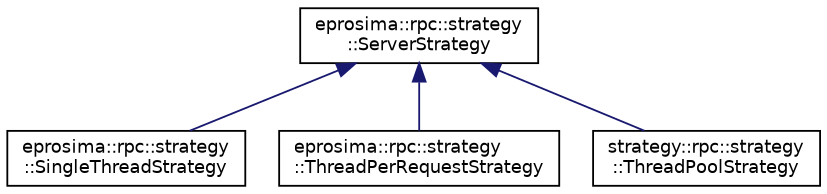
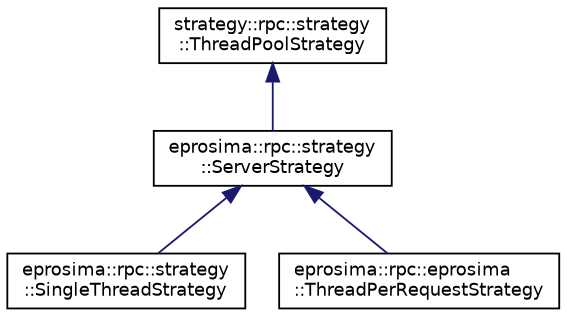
edge "strategy::rpc::strategy ::ThreadPoolStrategy" -> "eprosima::rpc::strategy ::ServerStrategy": reversed
node "eprosima::rpc::strategy ::ThreadPerRequestStrategy": label "eprosima::rpc::strategy ::ThreadPerRequestStrategy" -> "eprosima::rpc::eprosima ::ThreadPerRequestStrategy"
